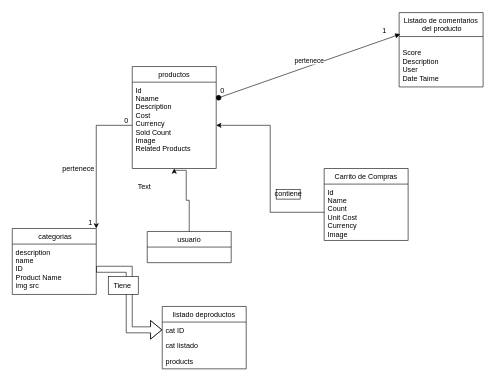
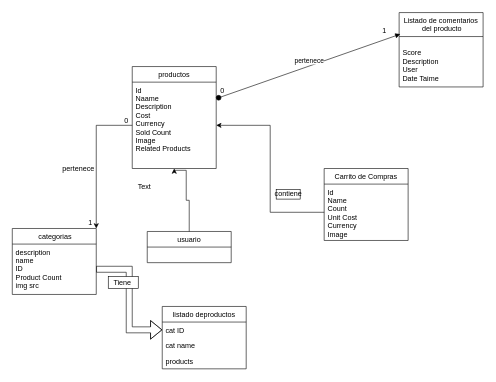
node "description name ID Product Name img src": label "description name ID Product Name img src" -> "description name ID Product Count img src"
node "Tiene": size 30x18 -> 30x12
node "cat listado": label "cat listado" -> "cat name"
